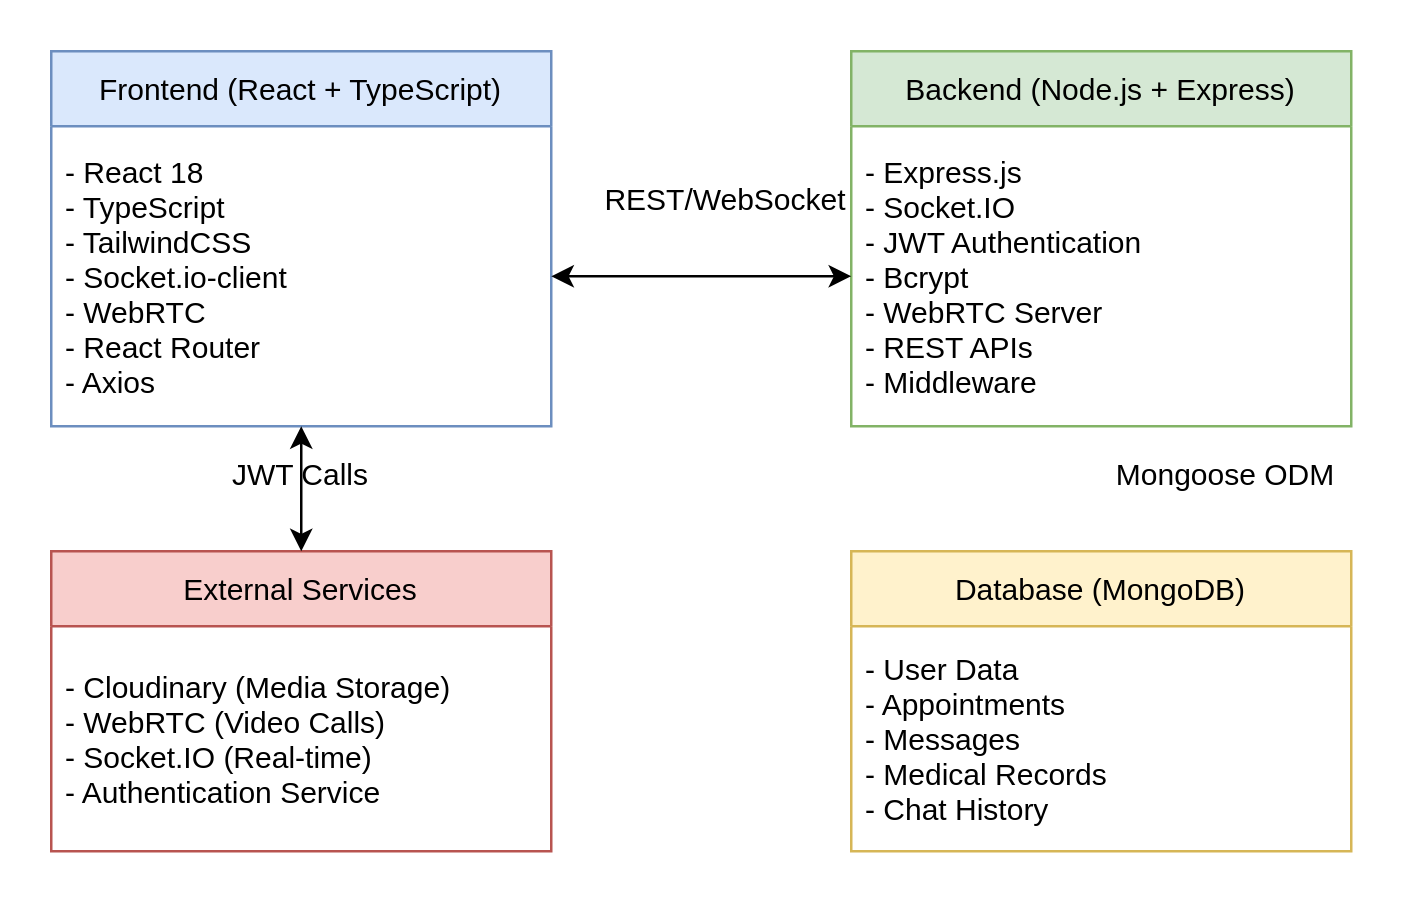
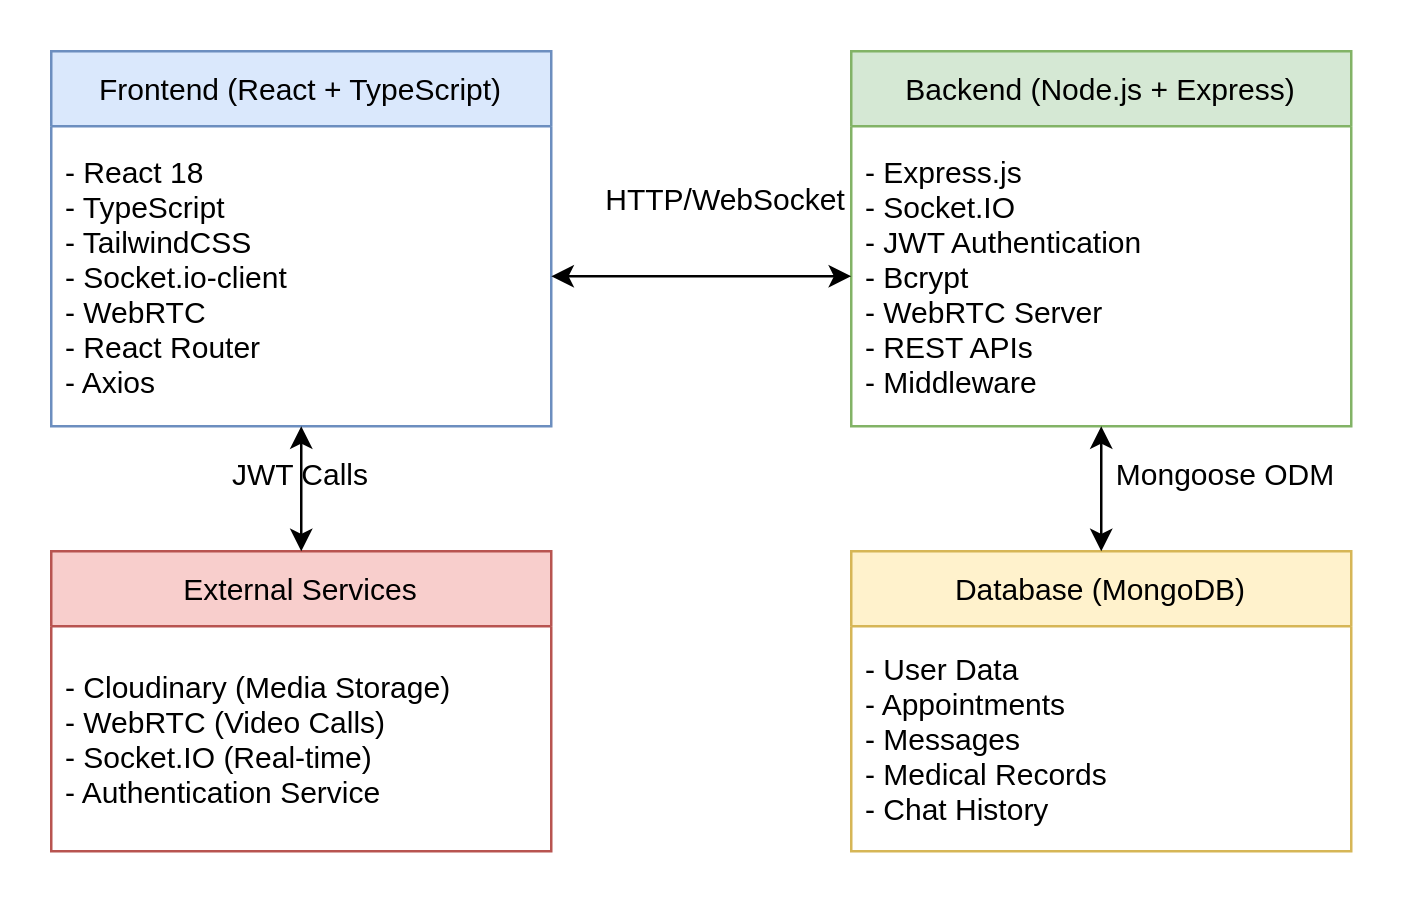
node "REST/WebSocket": label "REST/WebSocket" -> "HTTP/WebSocket"
edge "Backend (Node.js + Express)" -- "Database (MongoDB)": added
